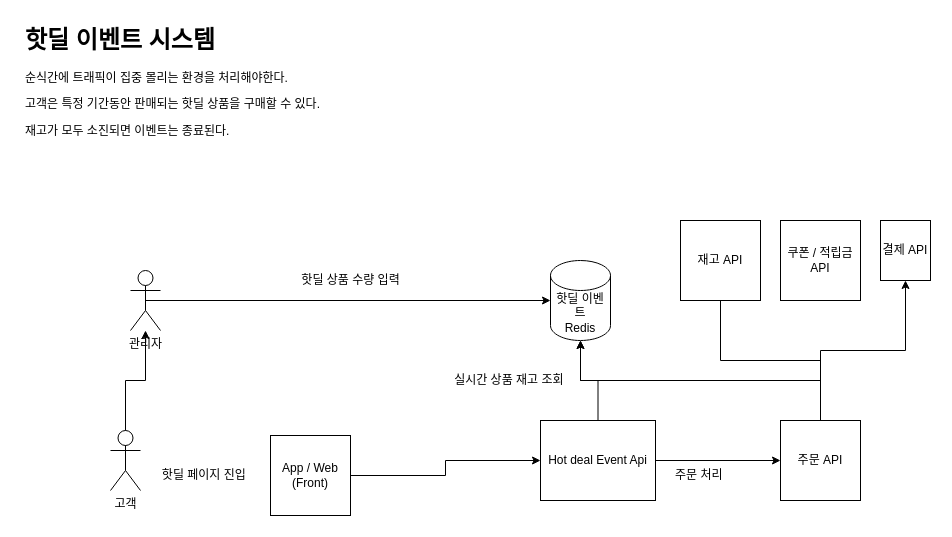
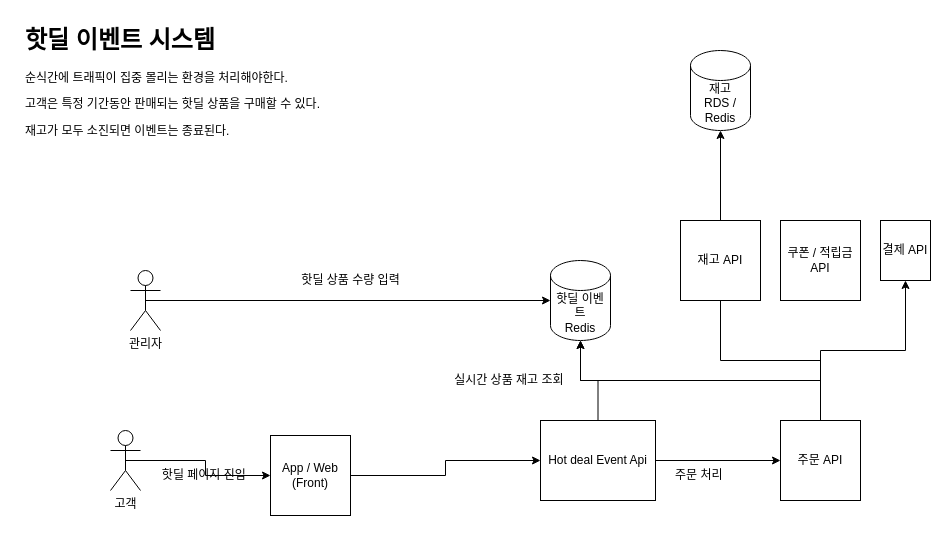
node "재고 RDS / Redis": added
edge "재고 API" -> "재고 RDS / Redis": added
edge "고객" -> "관리자": now "고객" -> "App / Web (Front)"
